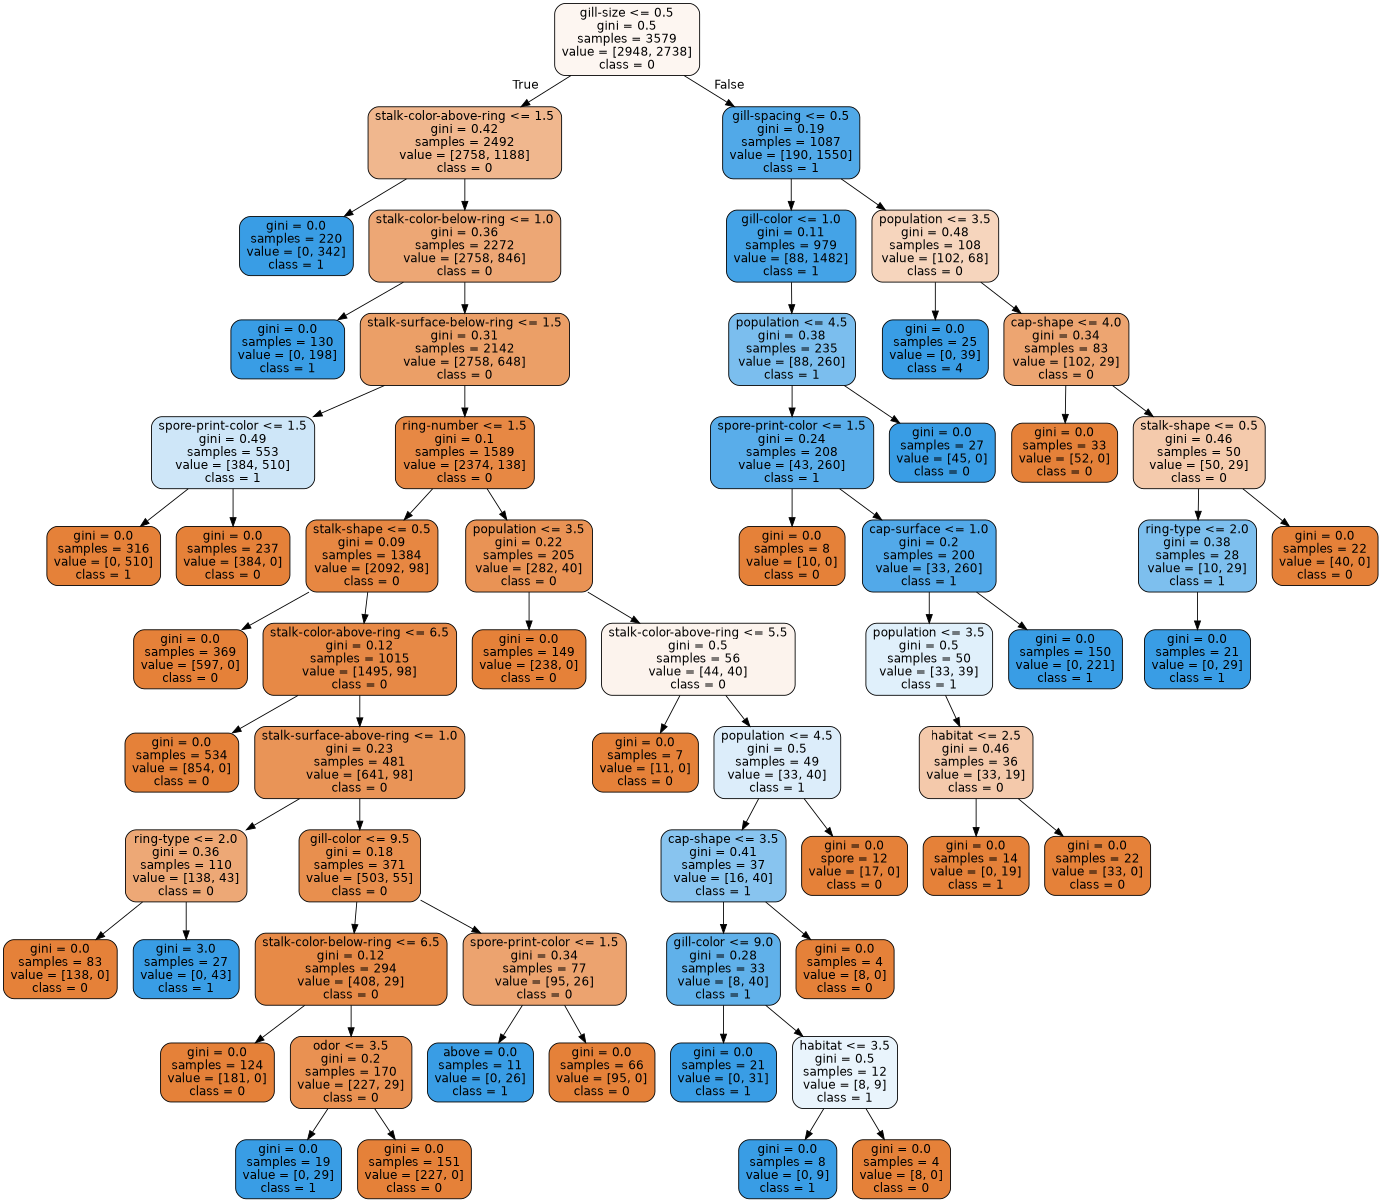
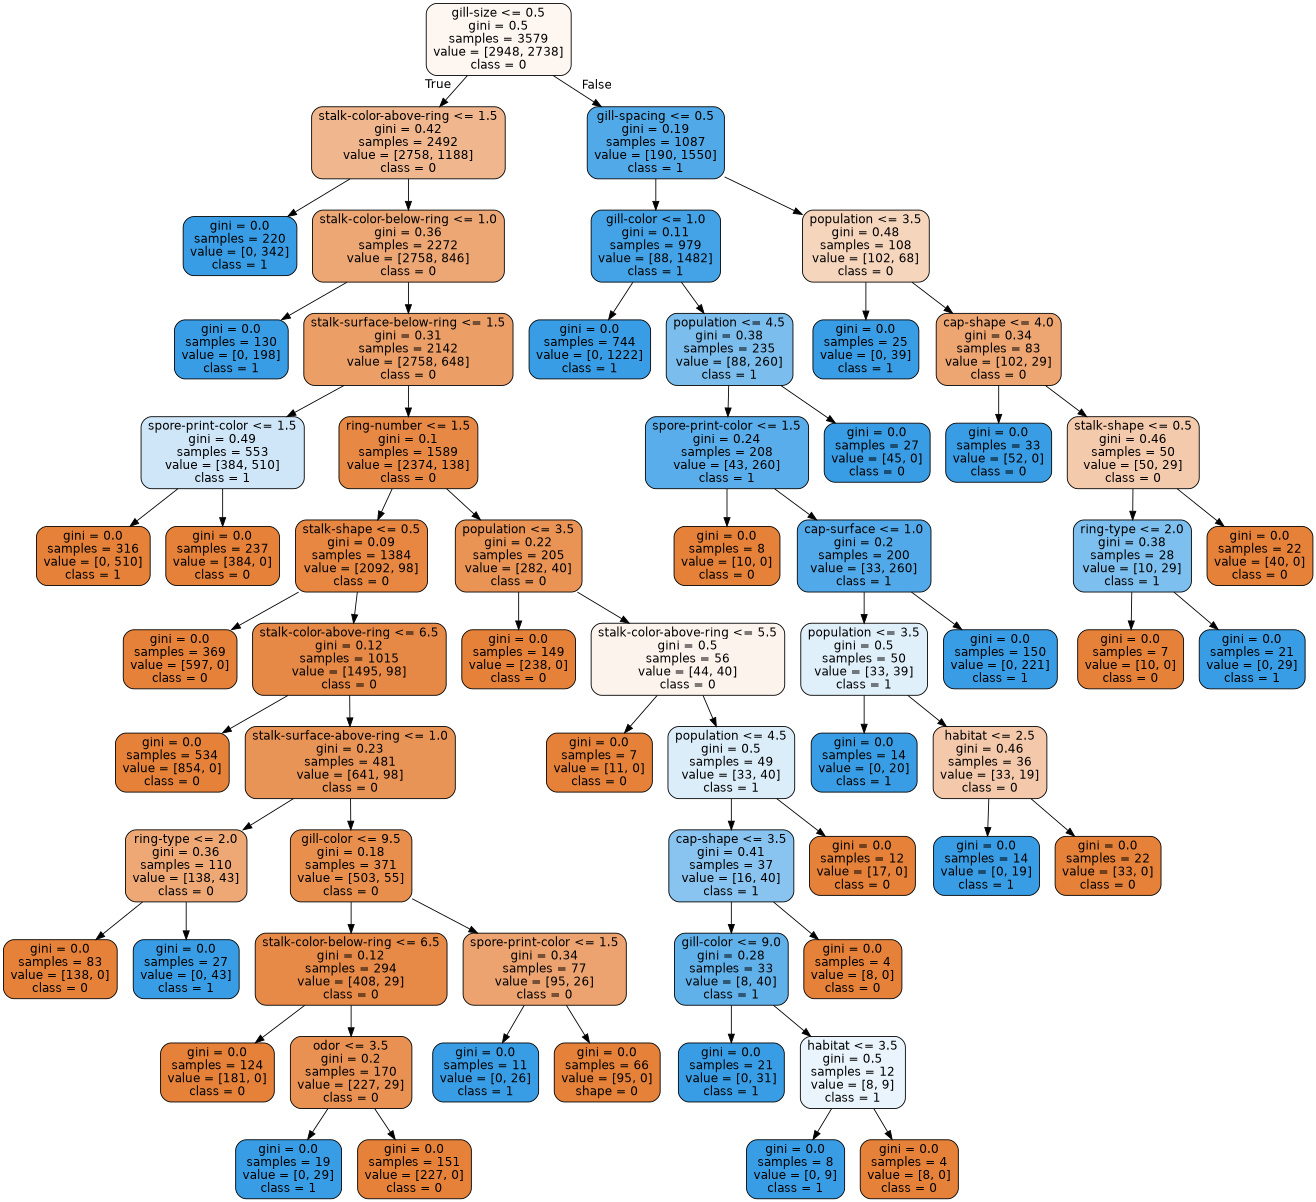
node "gini = 0.0 samples = 744 value = [0, 1222] class = 1": added
node "gini = 0.0 samples = 25 value = [0, 39] class = 4": label "gini = 0.0 samples = 25 value = [0, 39] class = 4" -> "gini = 0.0 samples = 25 value = [0, 39] class = 1"
node "gini = 0.0 samples = 33 value = [52, 0] class = 0": fillcolor #e58139ff -> #399de5ff
node "gini = 0.0 samples = 7 value = [10, 0] class = 0": added
node "gini = 0.0 samples = 14 value = [0, 20] class = 1": added
node "gini = 0.0 spore = 12 value = [17, 0] class = 0": label "gini = 0.0 spore = 12 value = [17, 0] class = 0" -> "gini = 0.0 samples = 12 value = [17, 0] class = 0"
node "gini = 0.0 samples = 14 value = [0, 19] class = 1": fillcolor #e58139ff -> #399de5ff
node "gini = 3.0 samples = 27 value = [0, 43] class = 1": label "gini = 3.0 samples = 27 value = [0, 43] class = 1" -> "gini = 0.0 samples = 27 value = [0, 43] class = 1"
node "above = 0.0 samples = 11 value = [0, 26] class = 1": label "above = 0.0 samples = 11 value = [0, 26] class = 1" -> "gini = 0.0 samples = 11 value = [0, 26] class = 1"
node "gini = 0.0 samples = 66 value = [95, 0] class = 0": label "gini = 0.0 samples = 66 value = [95, 0] class = 0" -> "gini = 0.0 samples = 66 value = [95, 0] shape = 0"
